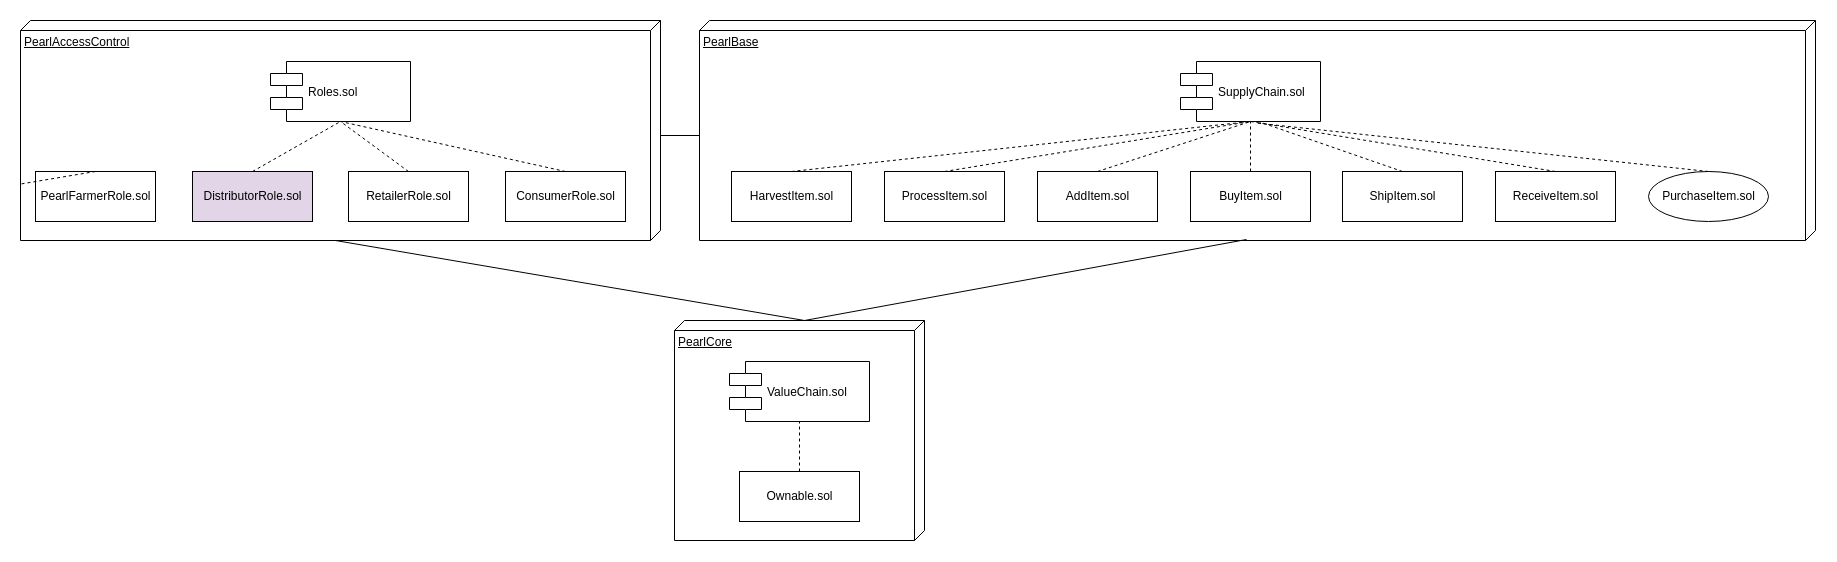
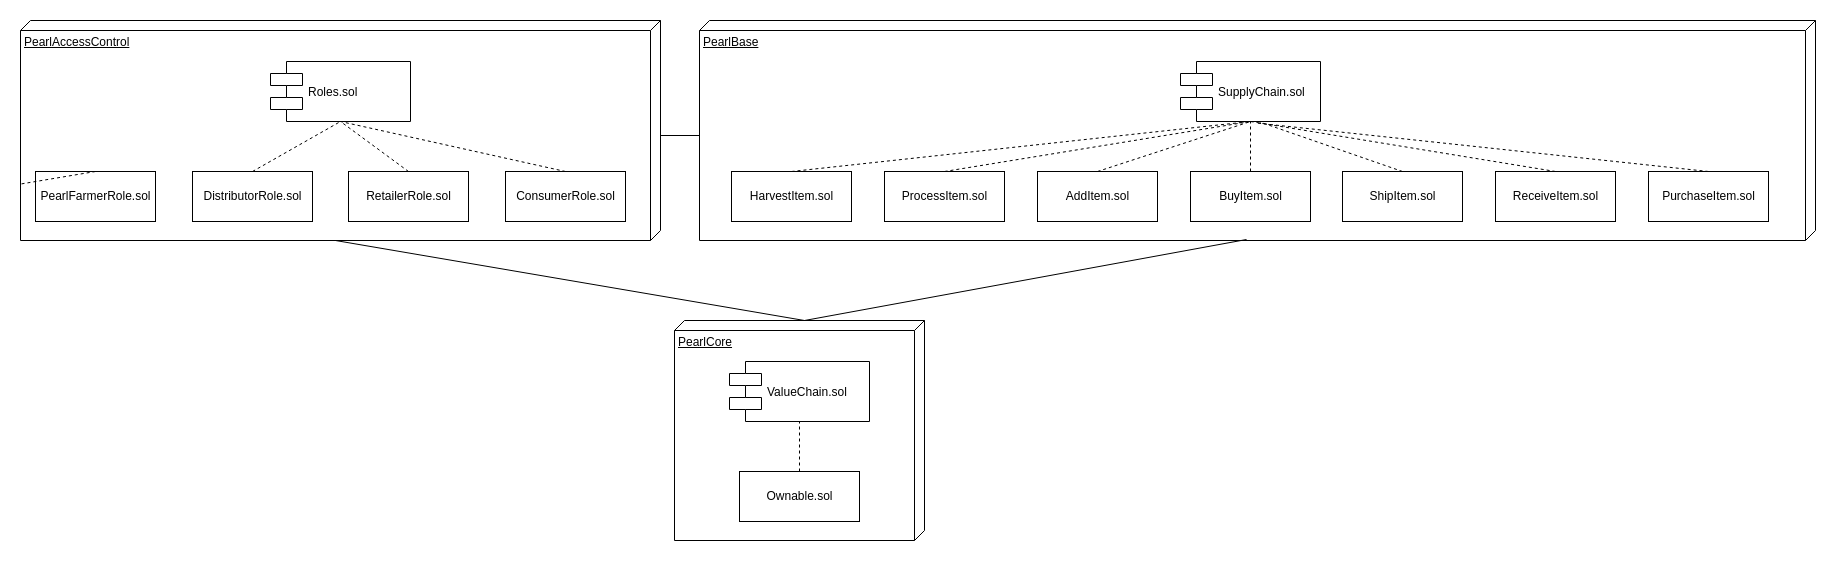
node "DistributorRole.sol": fillcolor #e1d5e7 -> #ffffff
node "PurchaseItem.sol": shape ellipse -> rectangle
